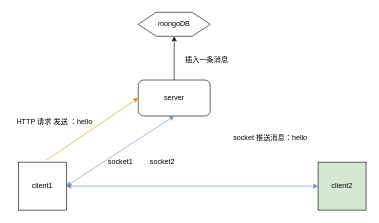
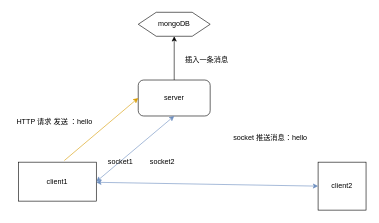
node "client1": size 48x48 -> 78x39
node "client2": fillcolor #d5e8d4 -> #ffffff
